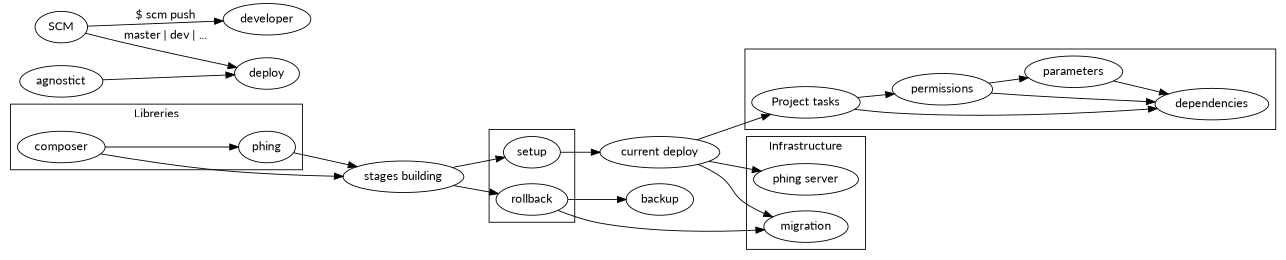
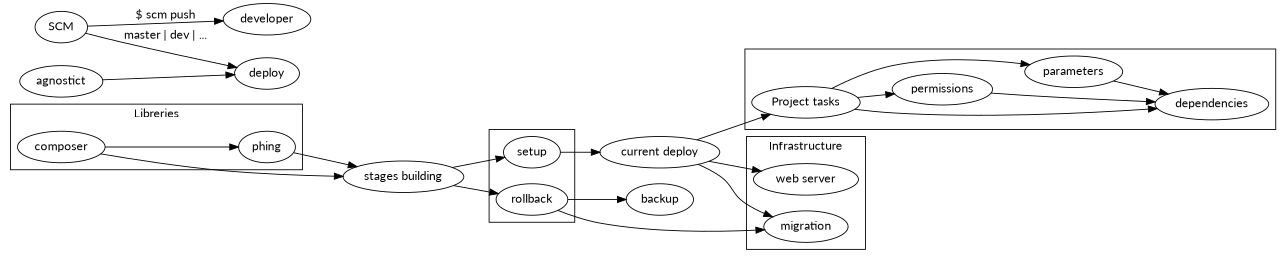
edge "permissions" -> "parameters": now "Project tasks" -> "parameters"
node "phing server": label "phing server" -> "web server"
